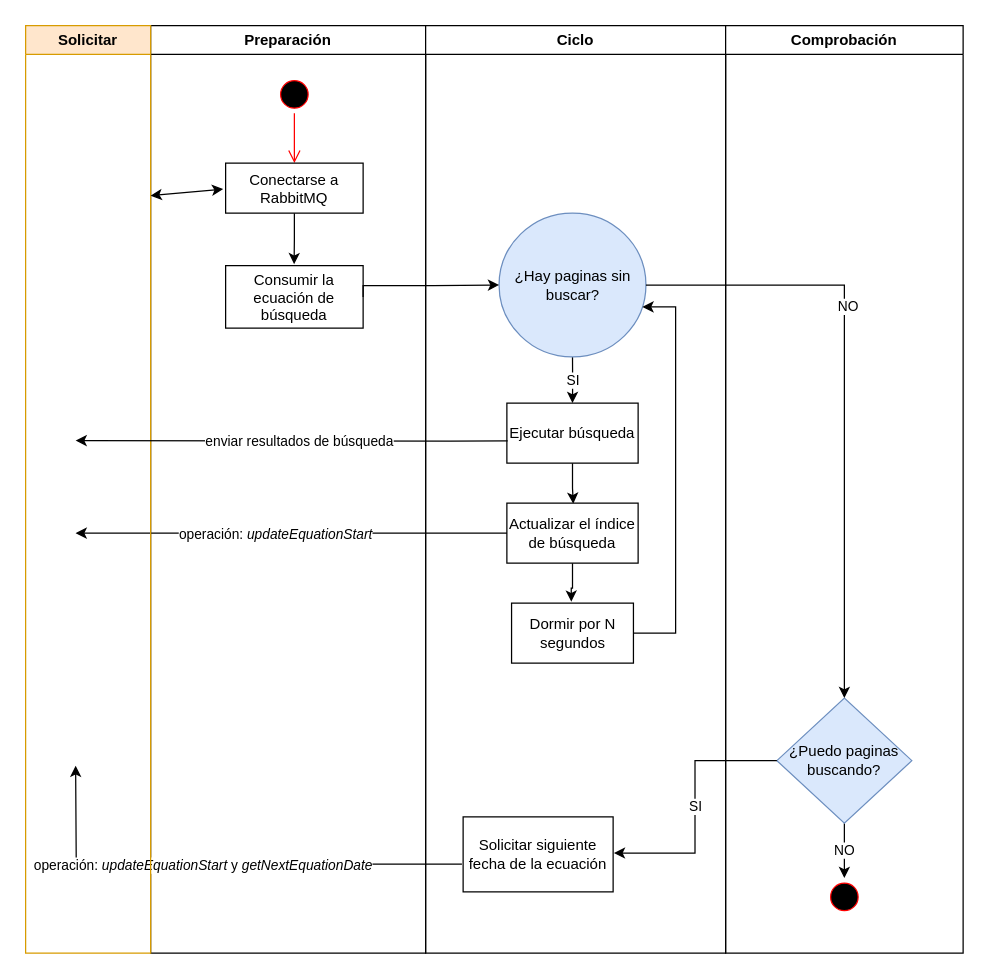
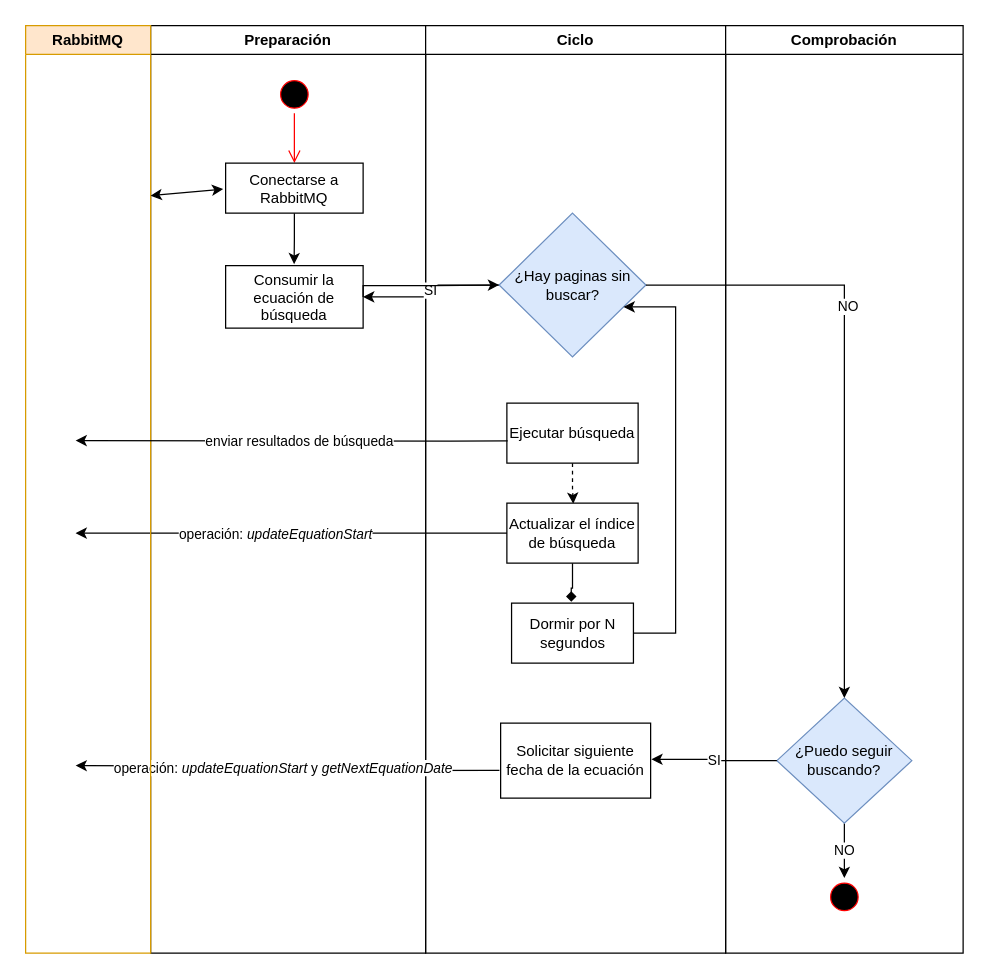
node "Solicitar": label "Solicitar" -> "RabbitMQ"
node "¿Hay paginas sin buscar?": shape ellipse -> diamond
edge "¿Hay paginas sin buscar?" -> "Ejecutar búsqueda": now "¿Hay paginas sin buscar?" -> "Consumir la ecuación de búsqueda"
edge "Ejecutar búsqueda" -> "Actualizar el índice de búsqueda": style solid -> dashed
edge "Actualizar el índice de búsqueda" -> "Dormir por N segundos": arrowhead classic -> diamond
node "¿Puedo paginas buscando?": label "¿Puedo paginas buscando?" -> "¿Puedo seguir buscando?"
node "Solicitar siguiente fecha de la ecuación": moved (538, 854) -> (576, 761)
